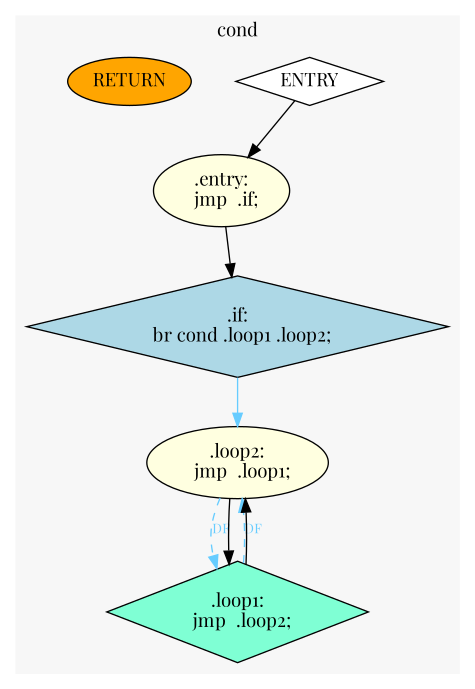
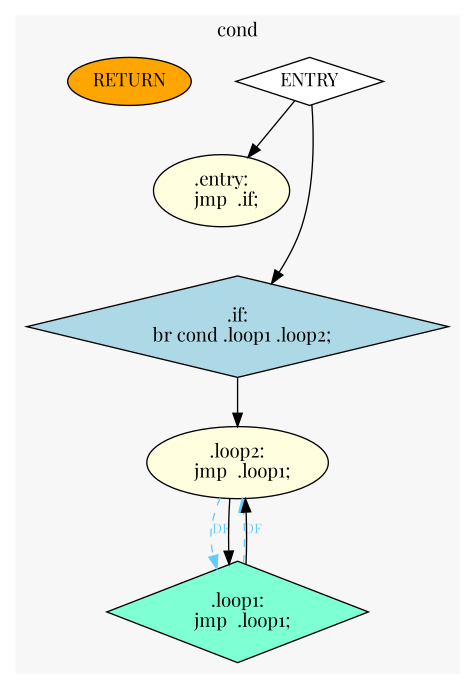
edge ".entry: jmp  .if;" -> ".if: br cond .loop1 .loop2;": now "ENTRY" -> ".if: br cond .loop1 .loop2;"
edge ".if: br cond .loop1 .loop2;" -> ".loop2: jmp  .loop1;": color #66ccff -> black
node ".loop1: jmp  .loop2;": label ".loop1: jmp  .loop2;" -> ".loop1: jmp  .loop1;"
